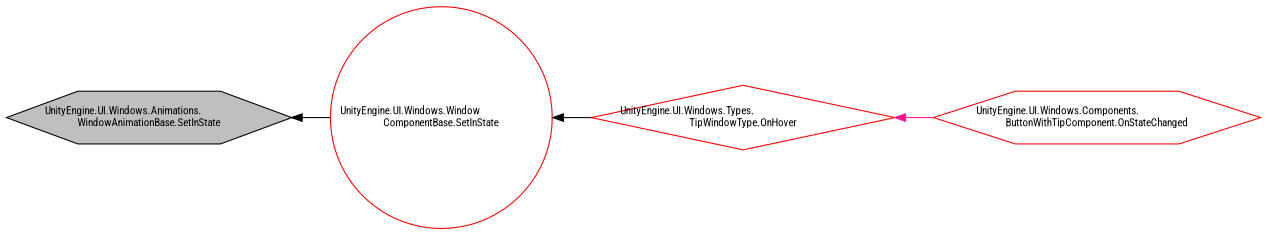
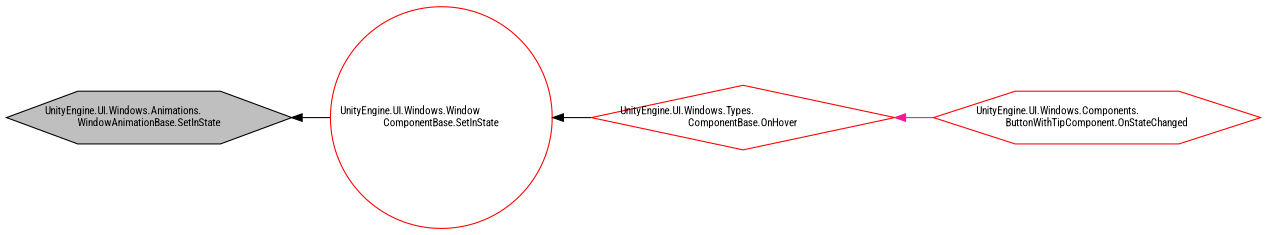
node "UnityEngine.UI.Windows.Types. TipWindowType.OnHover": label "UnityEngine.UI.Windows.Types. TipWindowType.OnHover" -> "UnityEngine.UI.Windows.Types. ComponentBase.OnHover"
